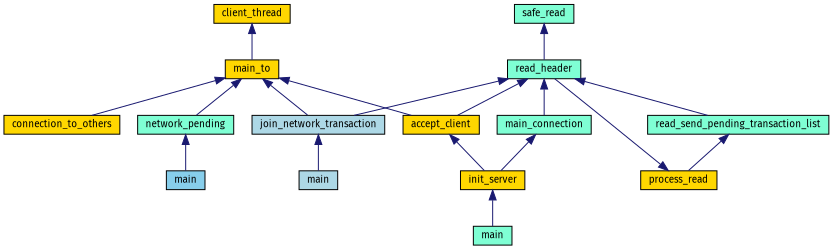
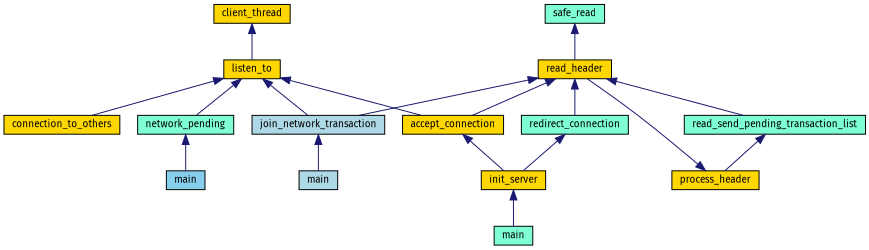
node "main_to": label "main_to" -> "listen_to"
node "read_header": fillcolor aquamarine -> gold
node "accept_client": label "accept_client" -> "accept_connection"
node "main_connection": label "main_connection" -> "redirect_connection"
node "process_read": label "process_read" -> "process_header"
